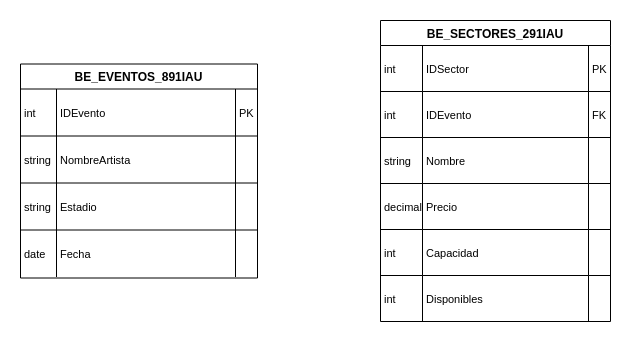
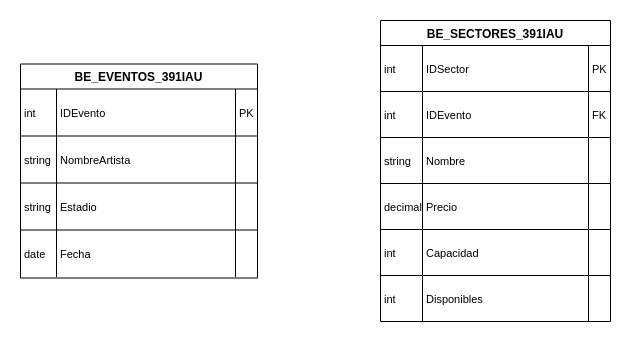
node "BE_SECTORES_291IAU": label "BE_SECTORES_291IAU" -> "BE_SECTORES_391IAU"
node "BE_EVENTOS_891IAU": label "BE_EVENTOS_891IAU" -> "BE_EVENTOS_391IAU"
